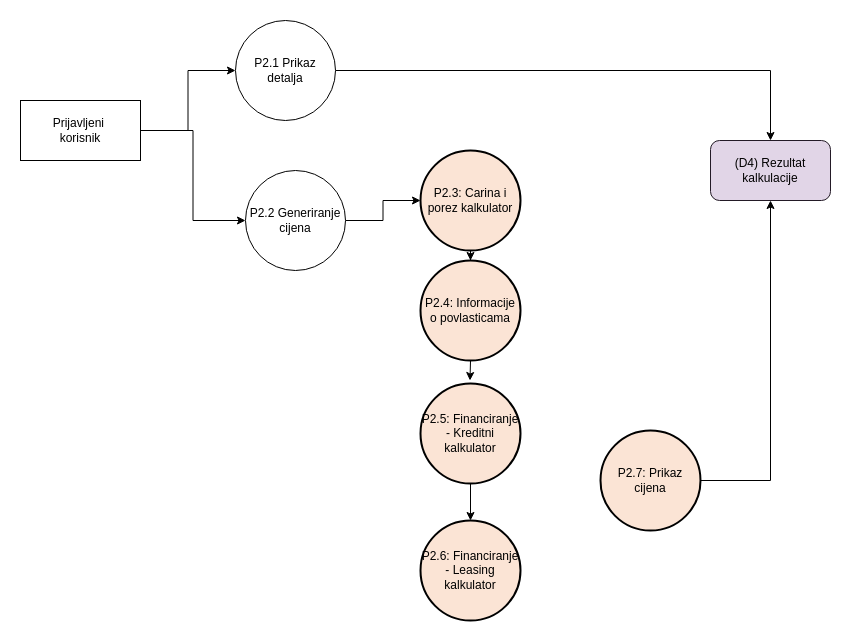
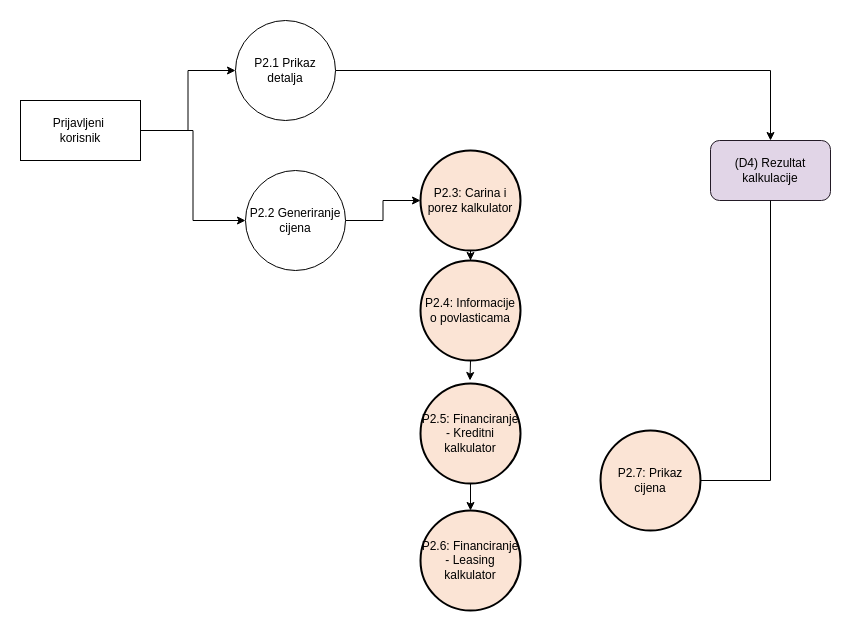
edge "P2.7: Prikaz cijena" -> "(D4) Rezultat kalkulacije": arrowhead classic -> none
node "P2.6: Financiranje - Leasing kalkulator": moved (471, 571) -> (471, 561)
